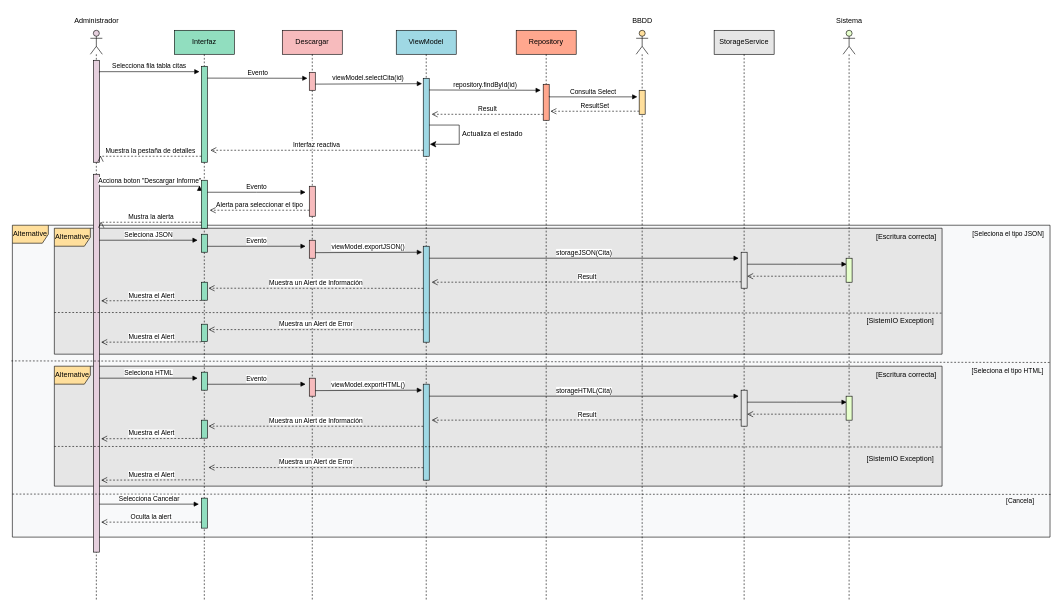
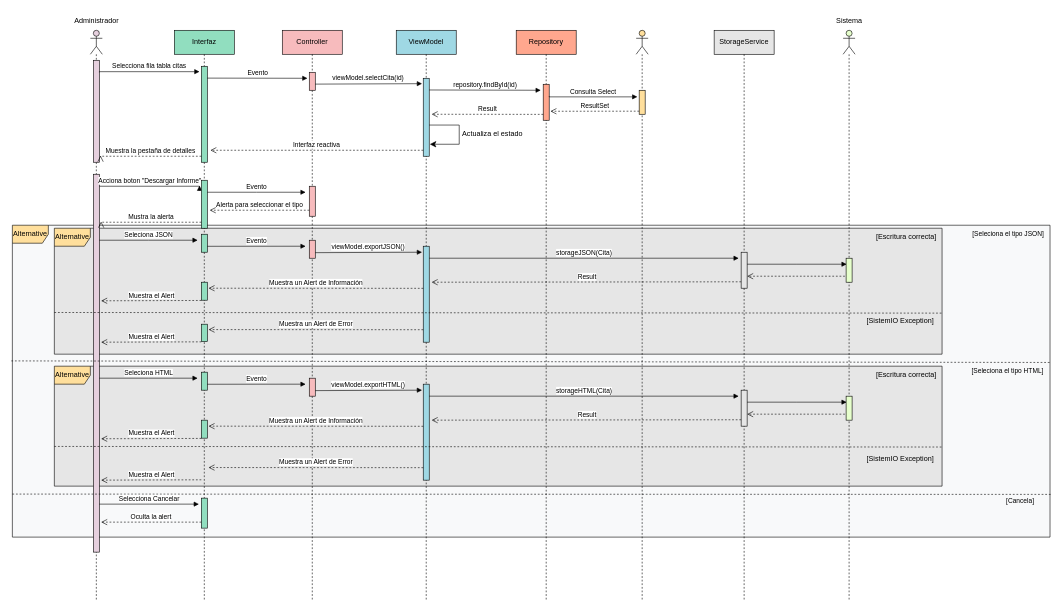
node "BBDD": removed
node "Descargar": label "Descargar" -> "Controller"
